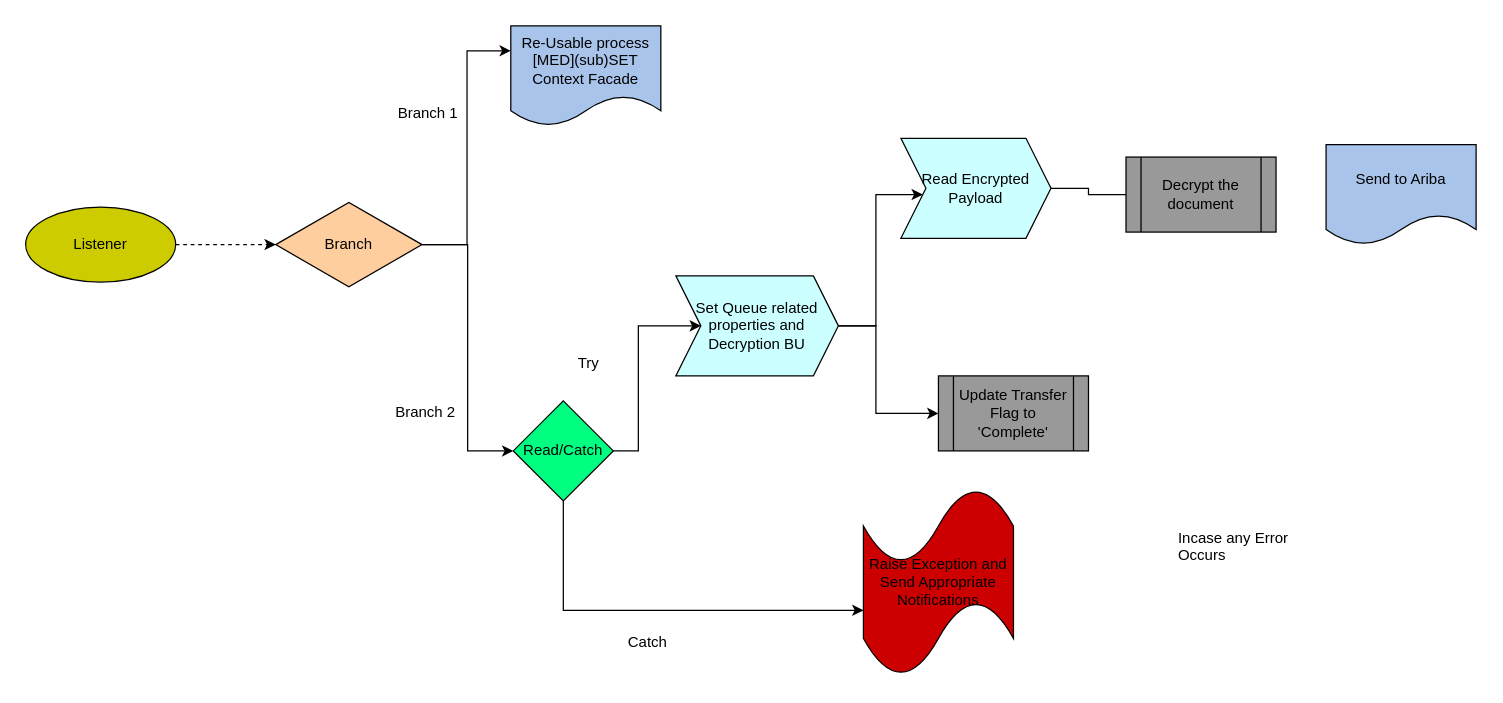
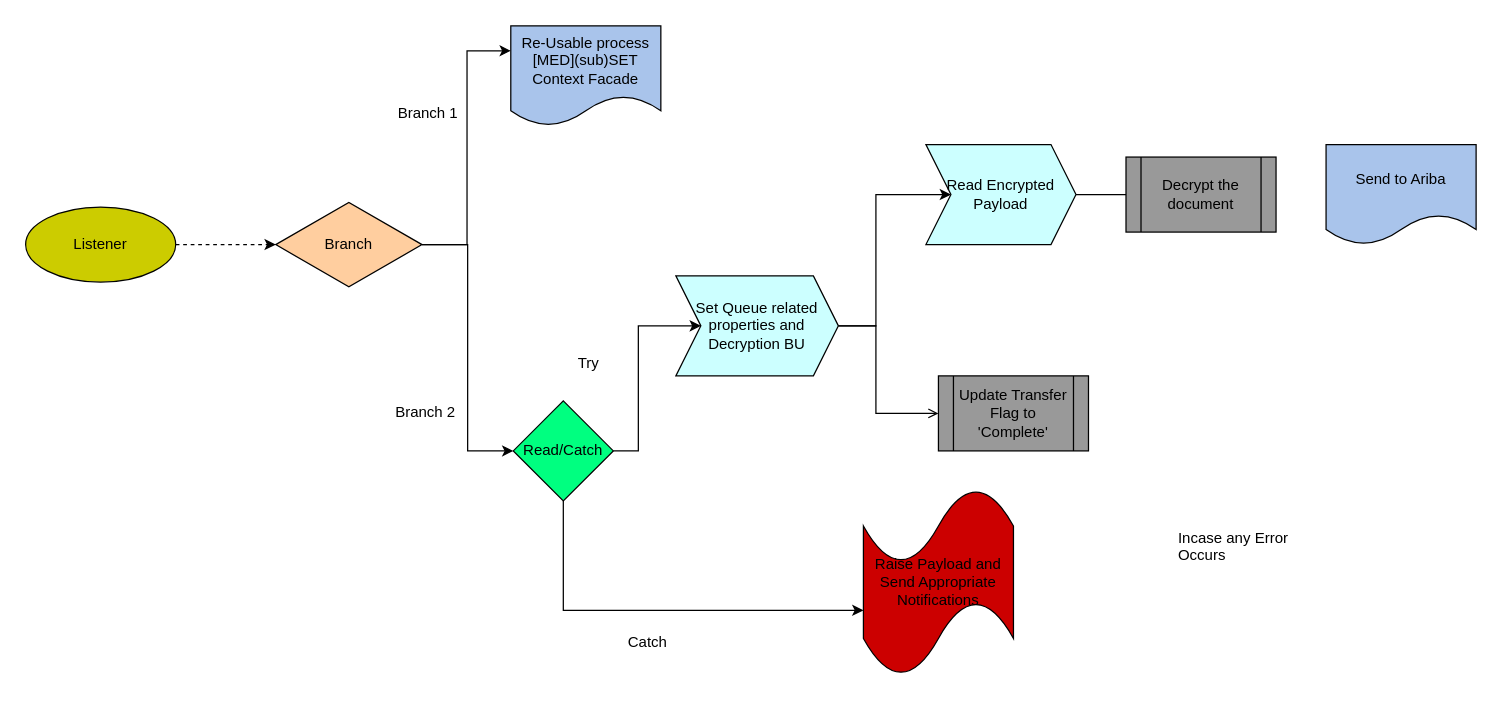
node "Read Encrypted Payload": moved (976, 188) -> (1001, 194)
edge "Set Queue related properties and Decryption BU" -> "Update Transfer Flag to 'Complete'": arrowhead classic -> open
node "Raise Exception and Send Appropriate Notifications": label "Raise Exception and Send Appropriate Notifications" -> "Raise Payload and Send Appropriate Notifications"
